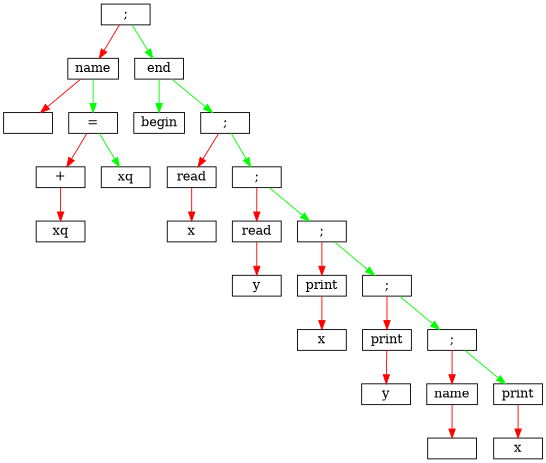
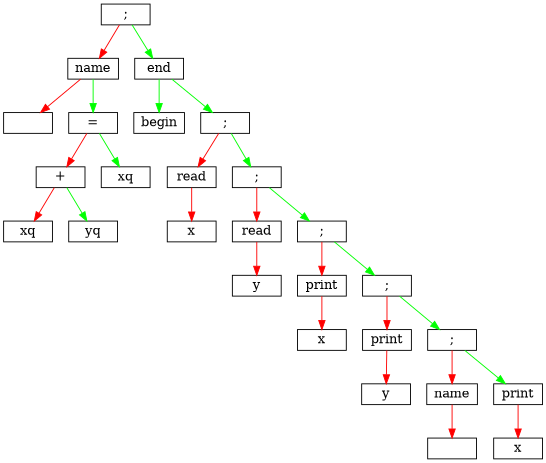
node "yq": added
